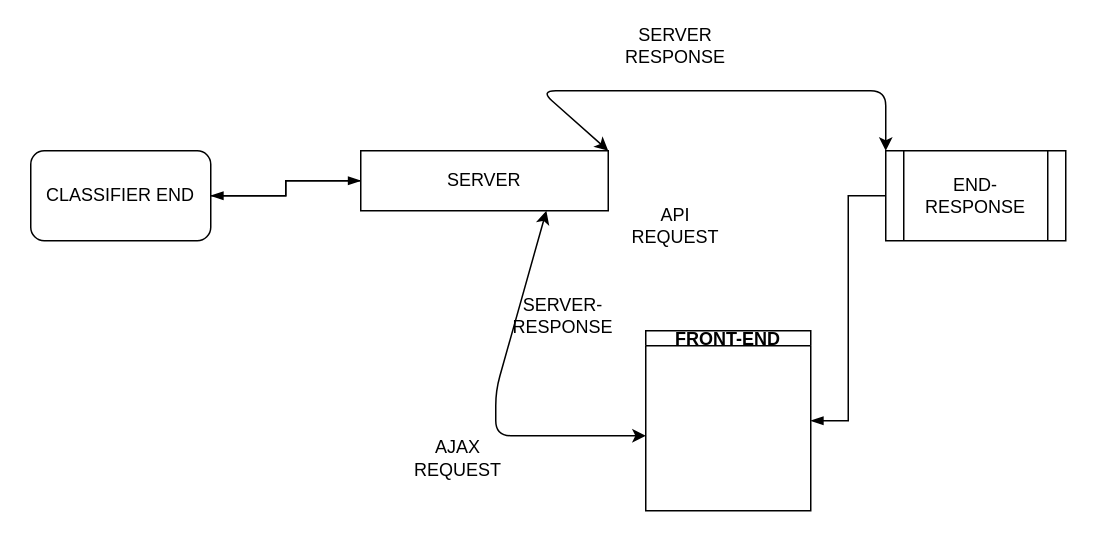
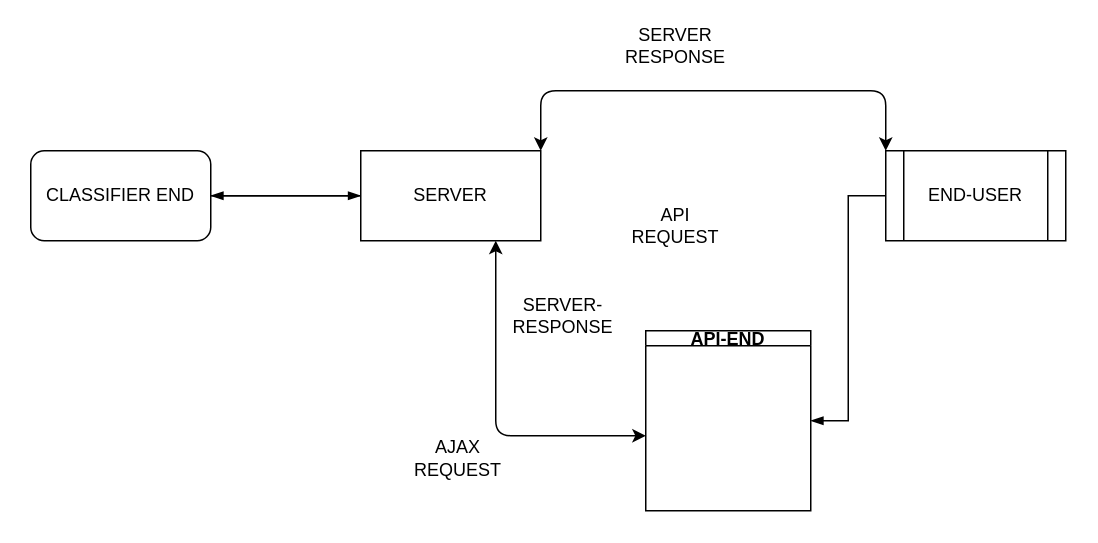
node "SERVER": size 248x60 -> 180x90
node "END-RESPONSE": label "END-RESPONSE" -> "END-USER"
node "FRONT-END": label "FRONT-END" -> "API-END"
